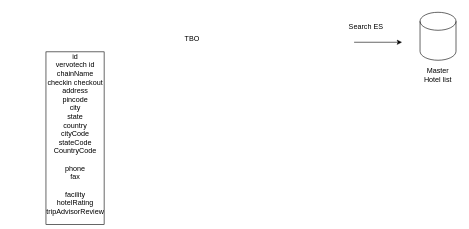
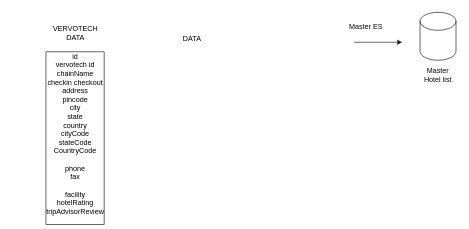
node "Search ES": label "Search ES" -> "Master ES"
node "VERVOTECH DATA": added
node "TBO": label "TBO" -> "DATA"
